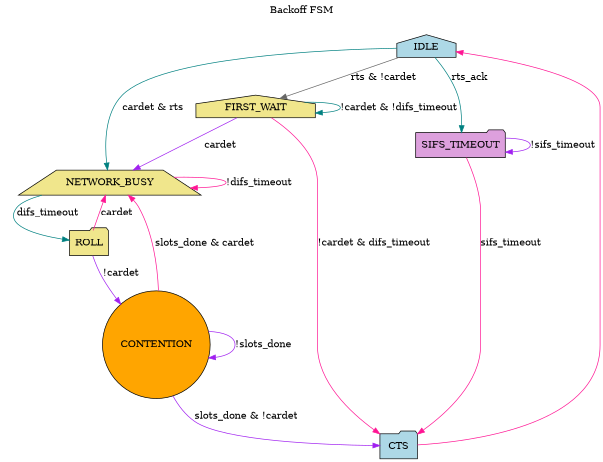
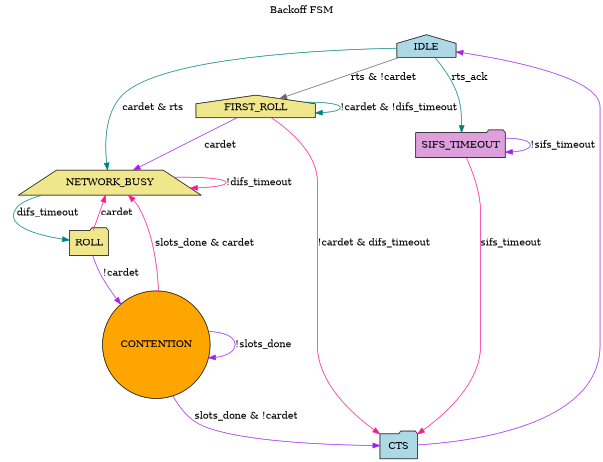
node "FIRST_WAIT": label "FIRST_WAIT" -> "FIRST_ROLL"
edge "CTS" -> "IDLE": color deeppink -> purple
